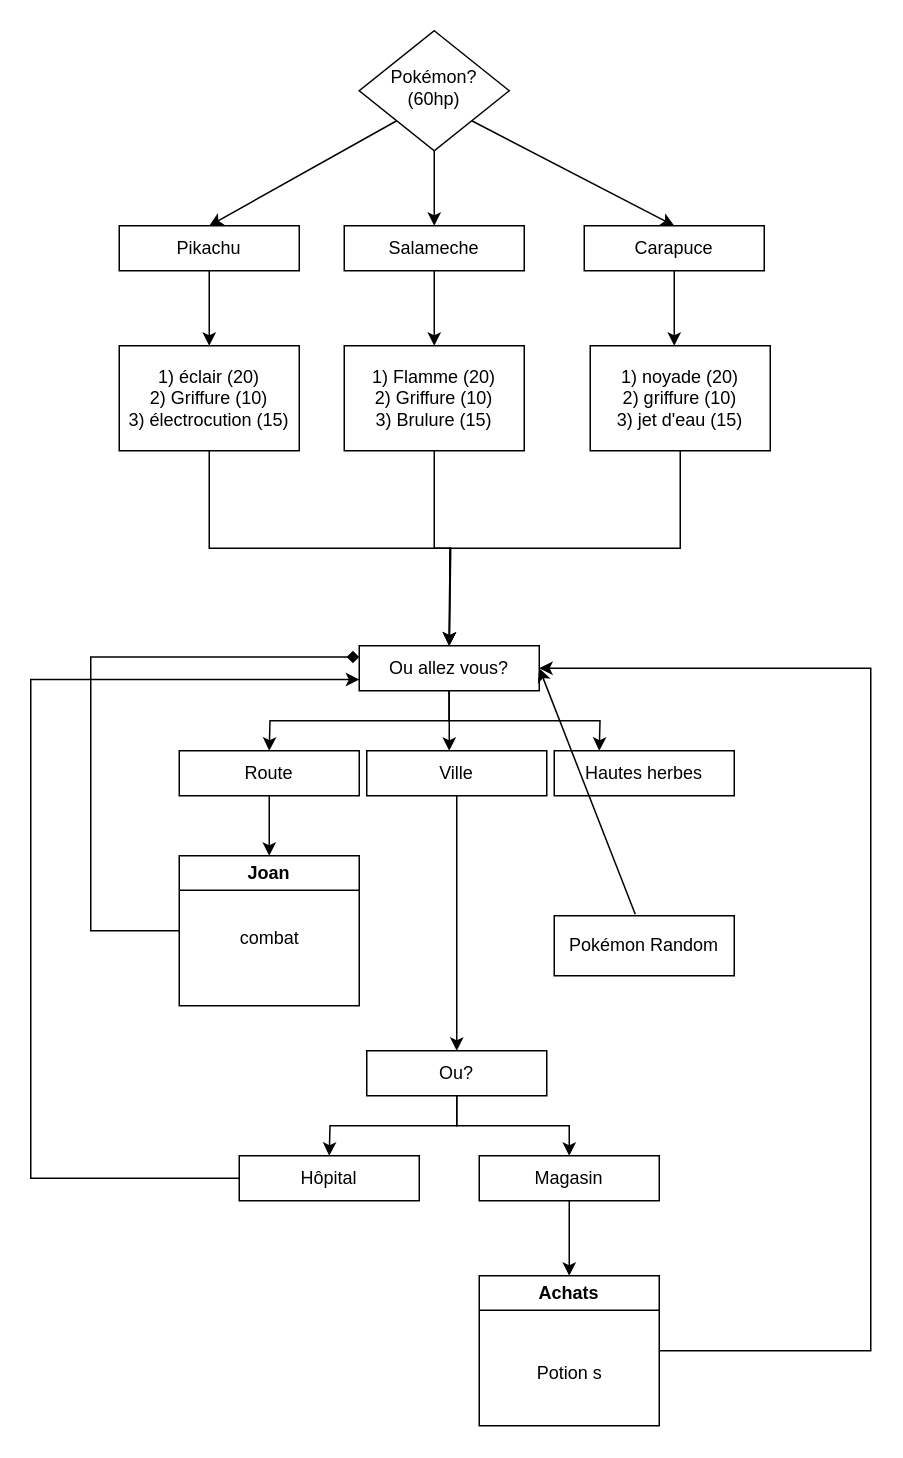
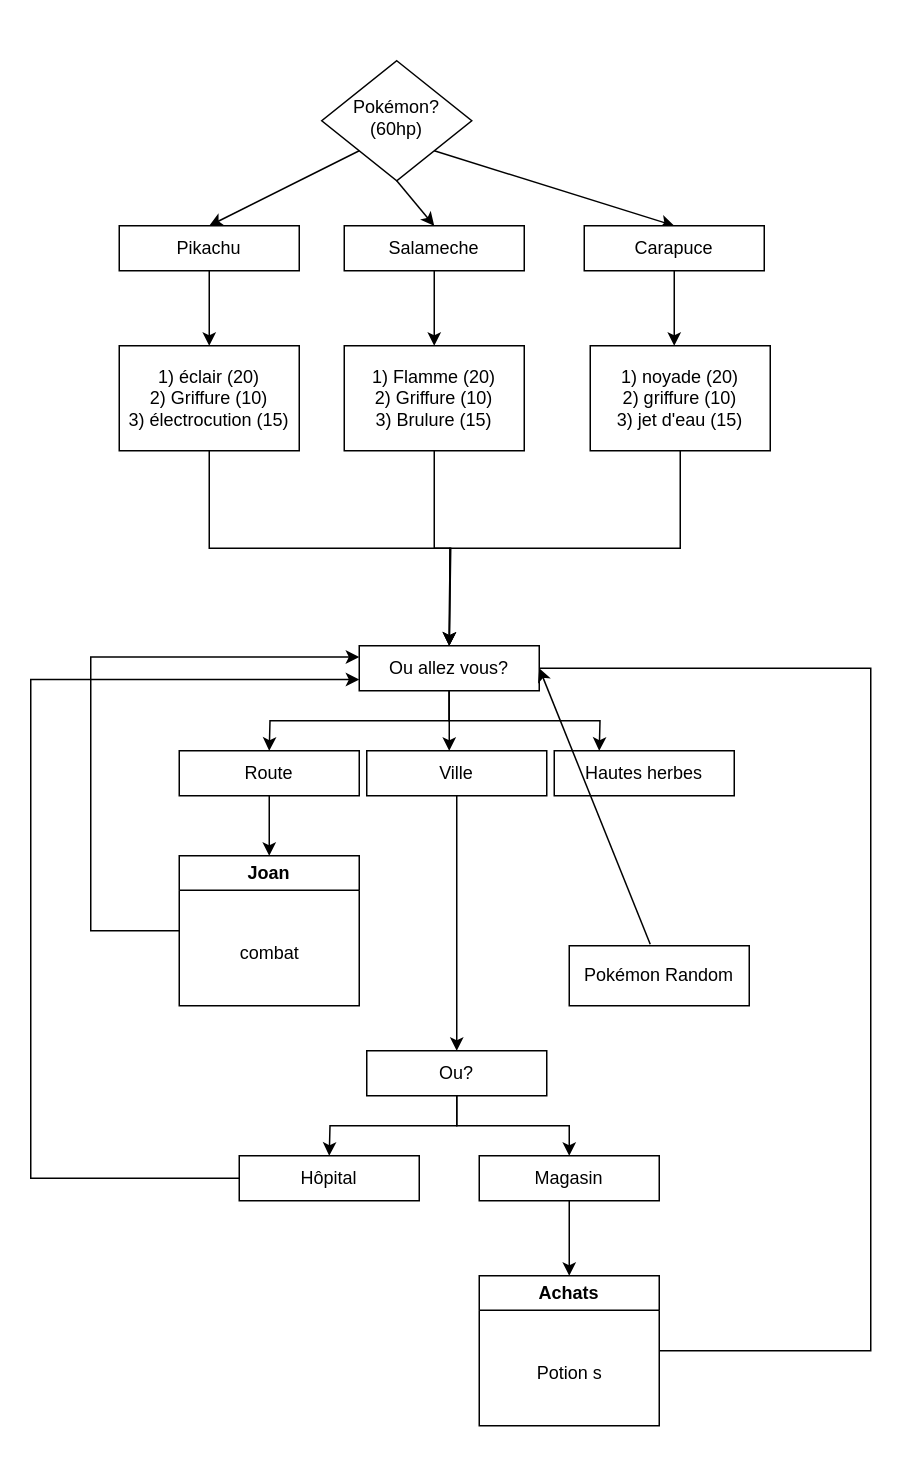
node "Pokémon? (60hp)": moved (434, 91) -> (397, 121)
edge "Joan" -> "Ou allez vous?": arrowhead diamond -> classic
edge "Achats" -> "Ou allez vous?": arrowhead classic -> none
node "combat": moved (269, 938) -> (269, 953)
node "Pokémon Random": moved (644, 946) -> (659, 976)
